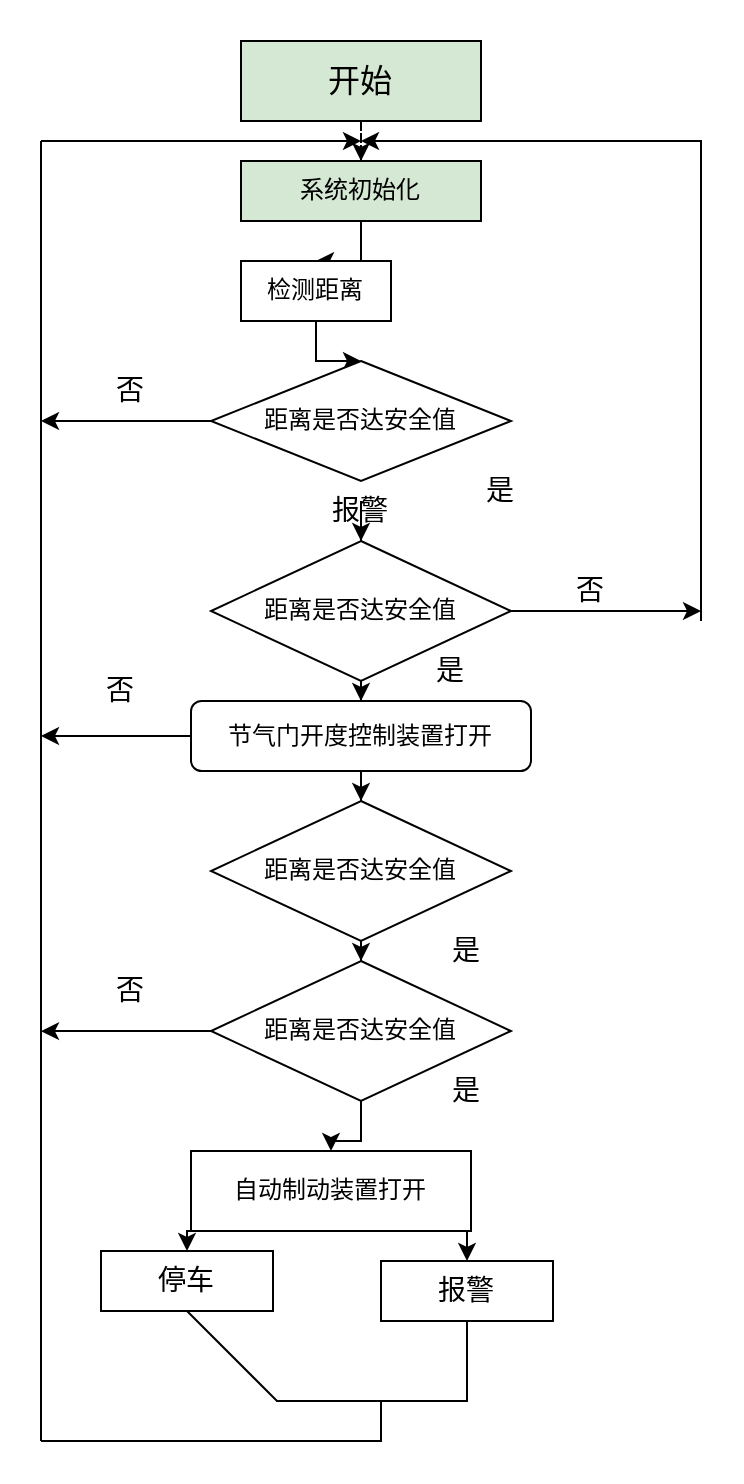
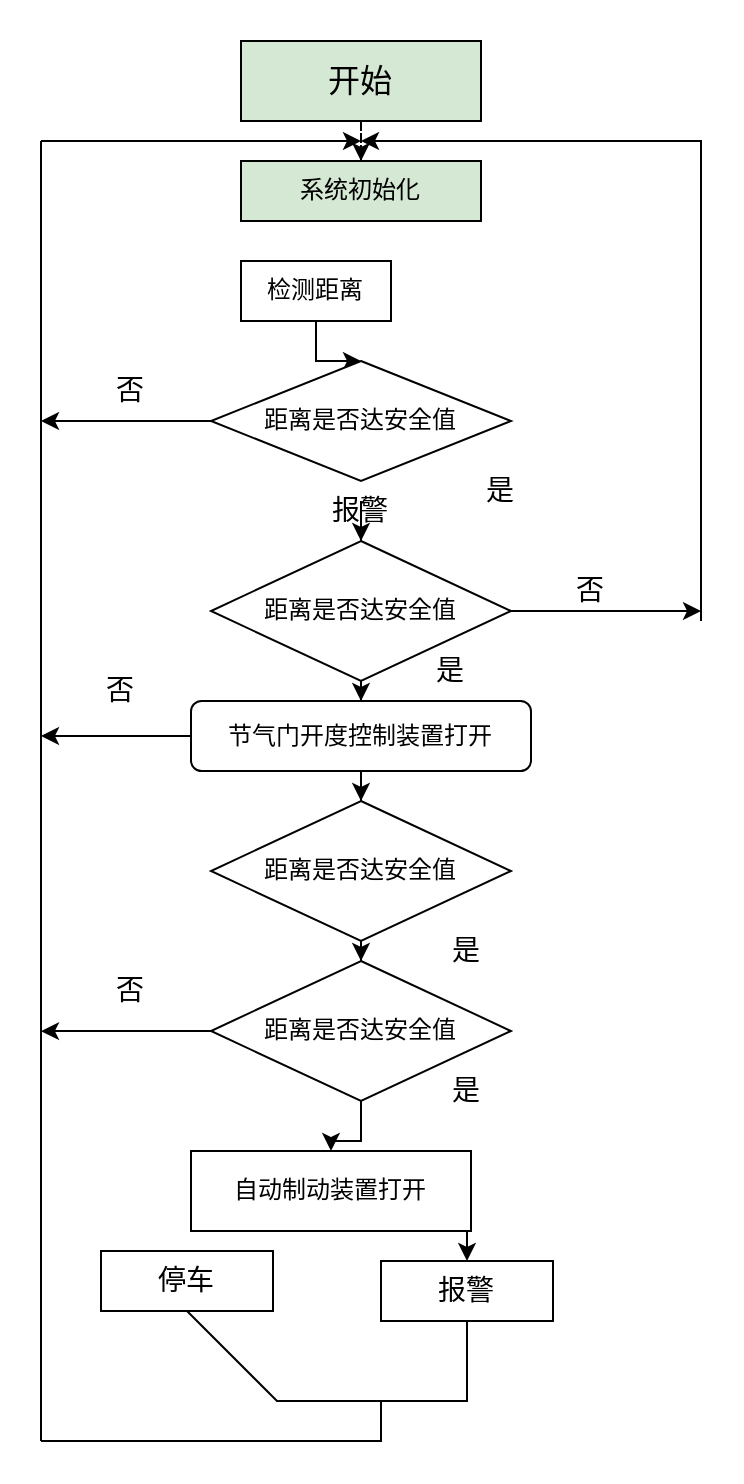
edge "系统初始化" -> "检测距离": removed
edge "自动制动装置打开" -> "停车": removed
